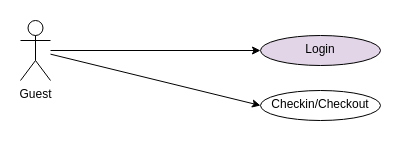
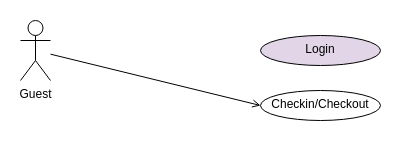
edge "Guest" -> "Login": removed
edge "Guest" -> "Checkin/Checkout": arrowhead classic -> open
